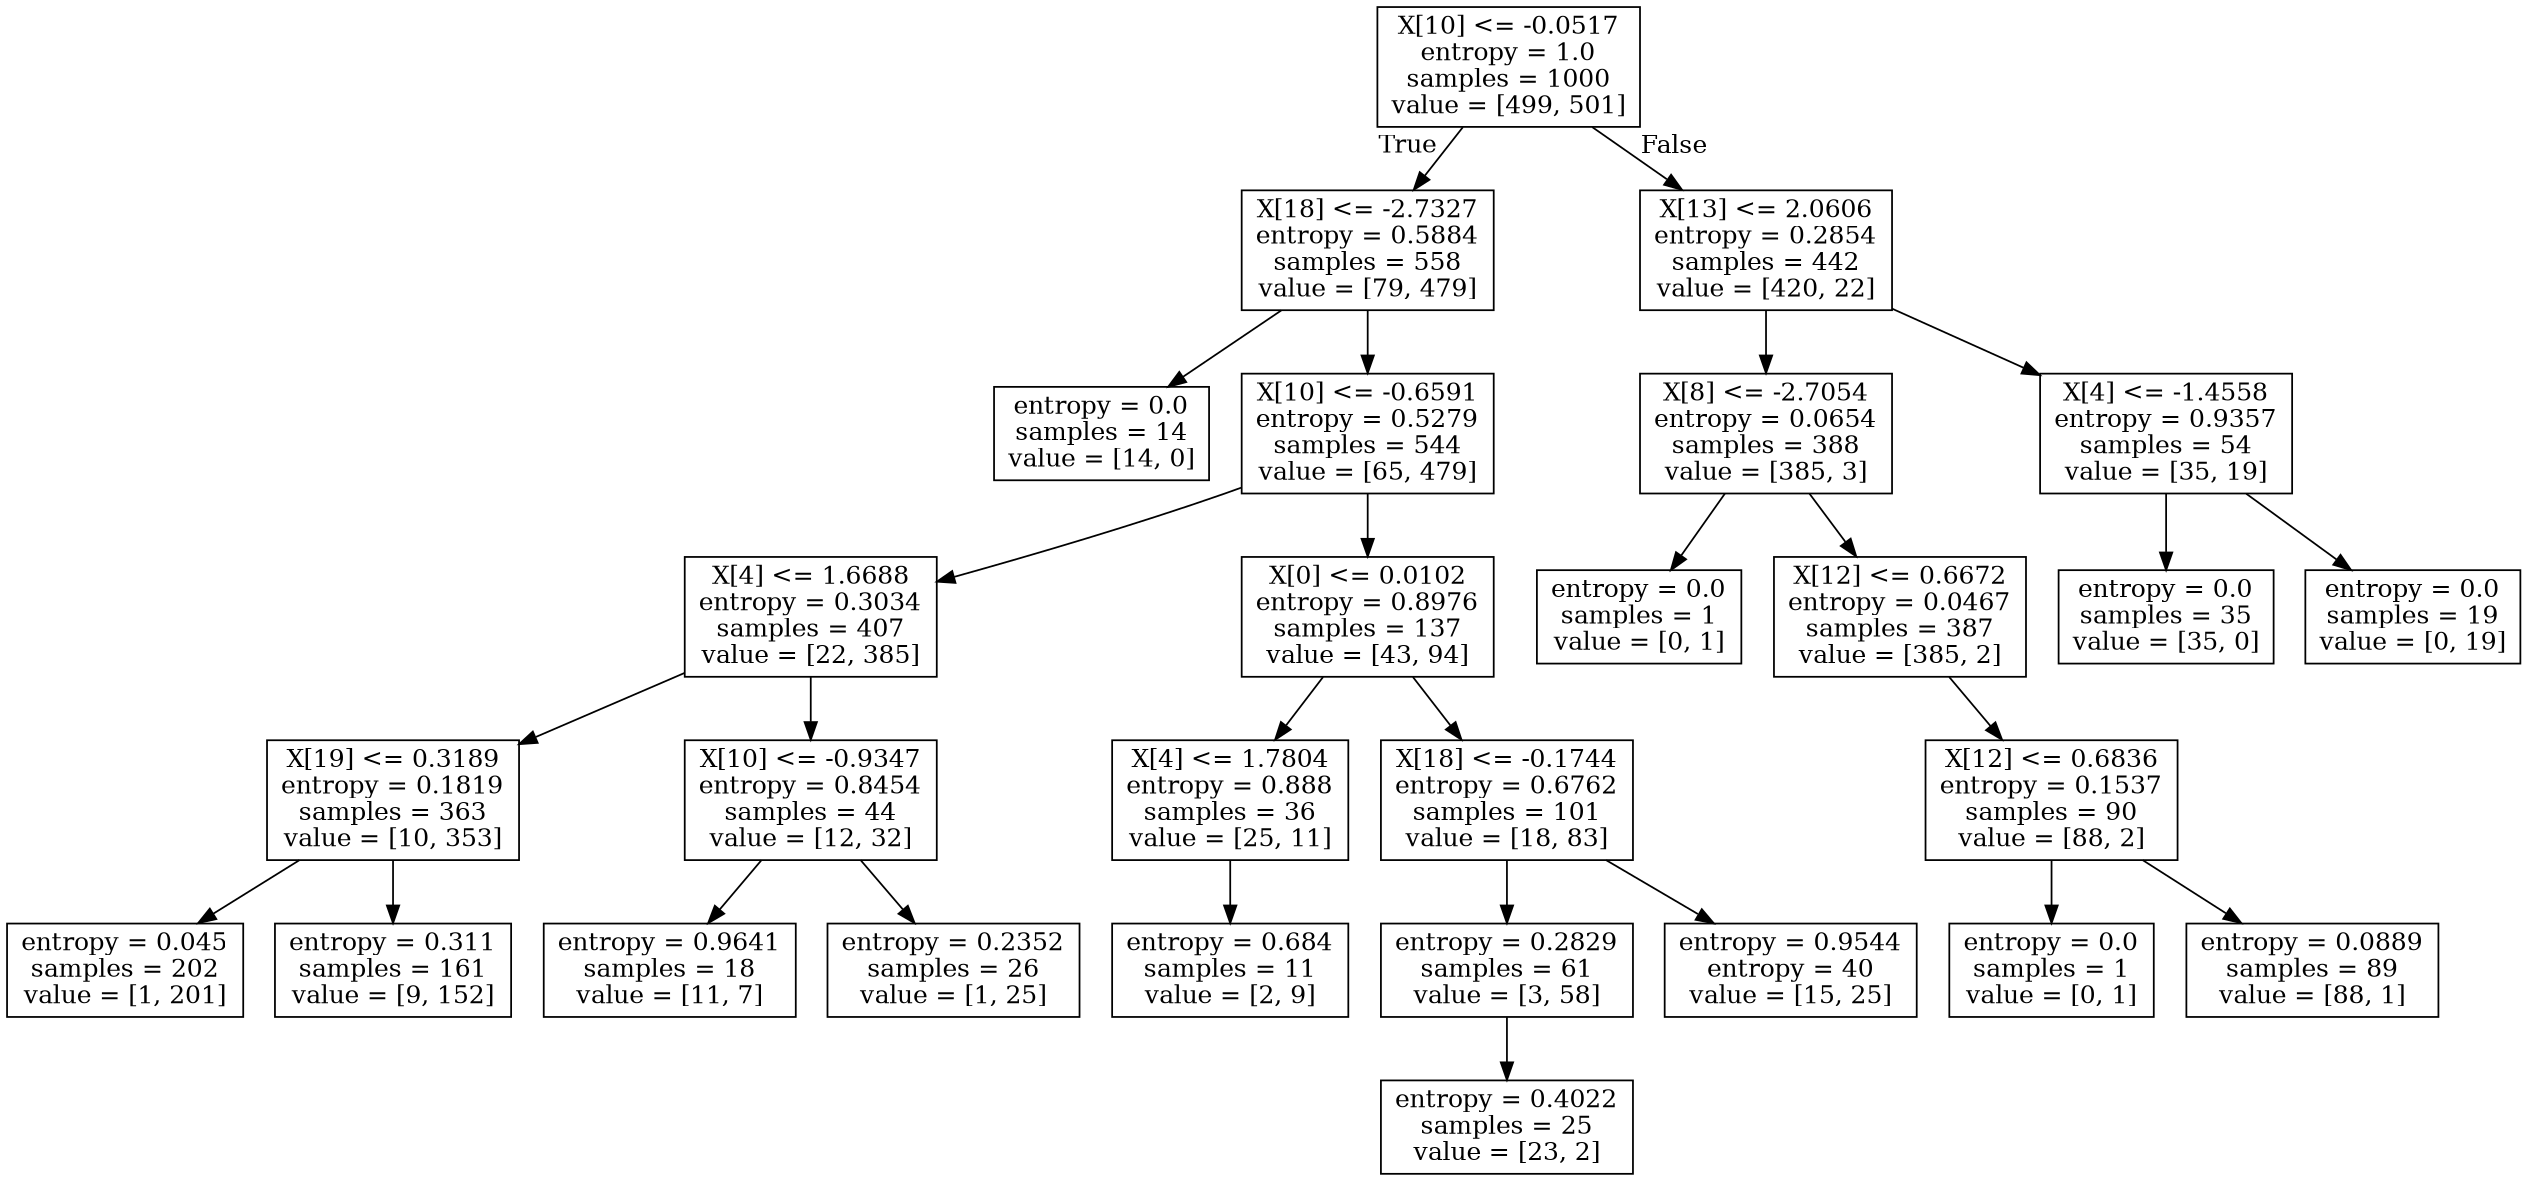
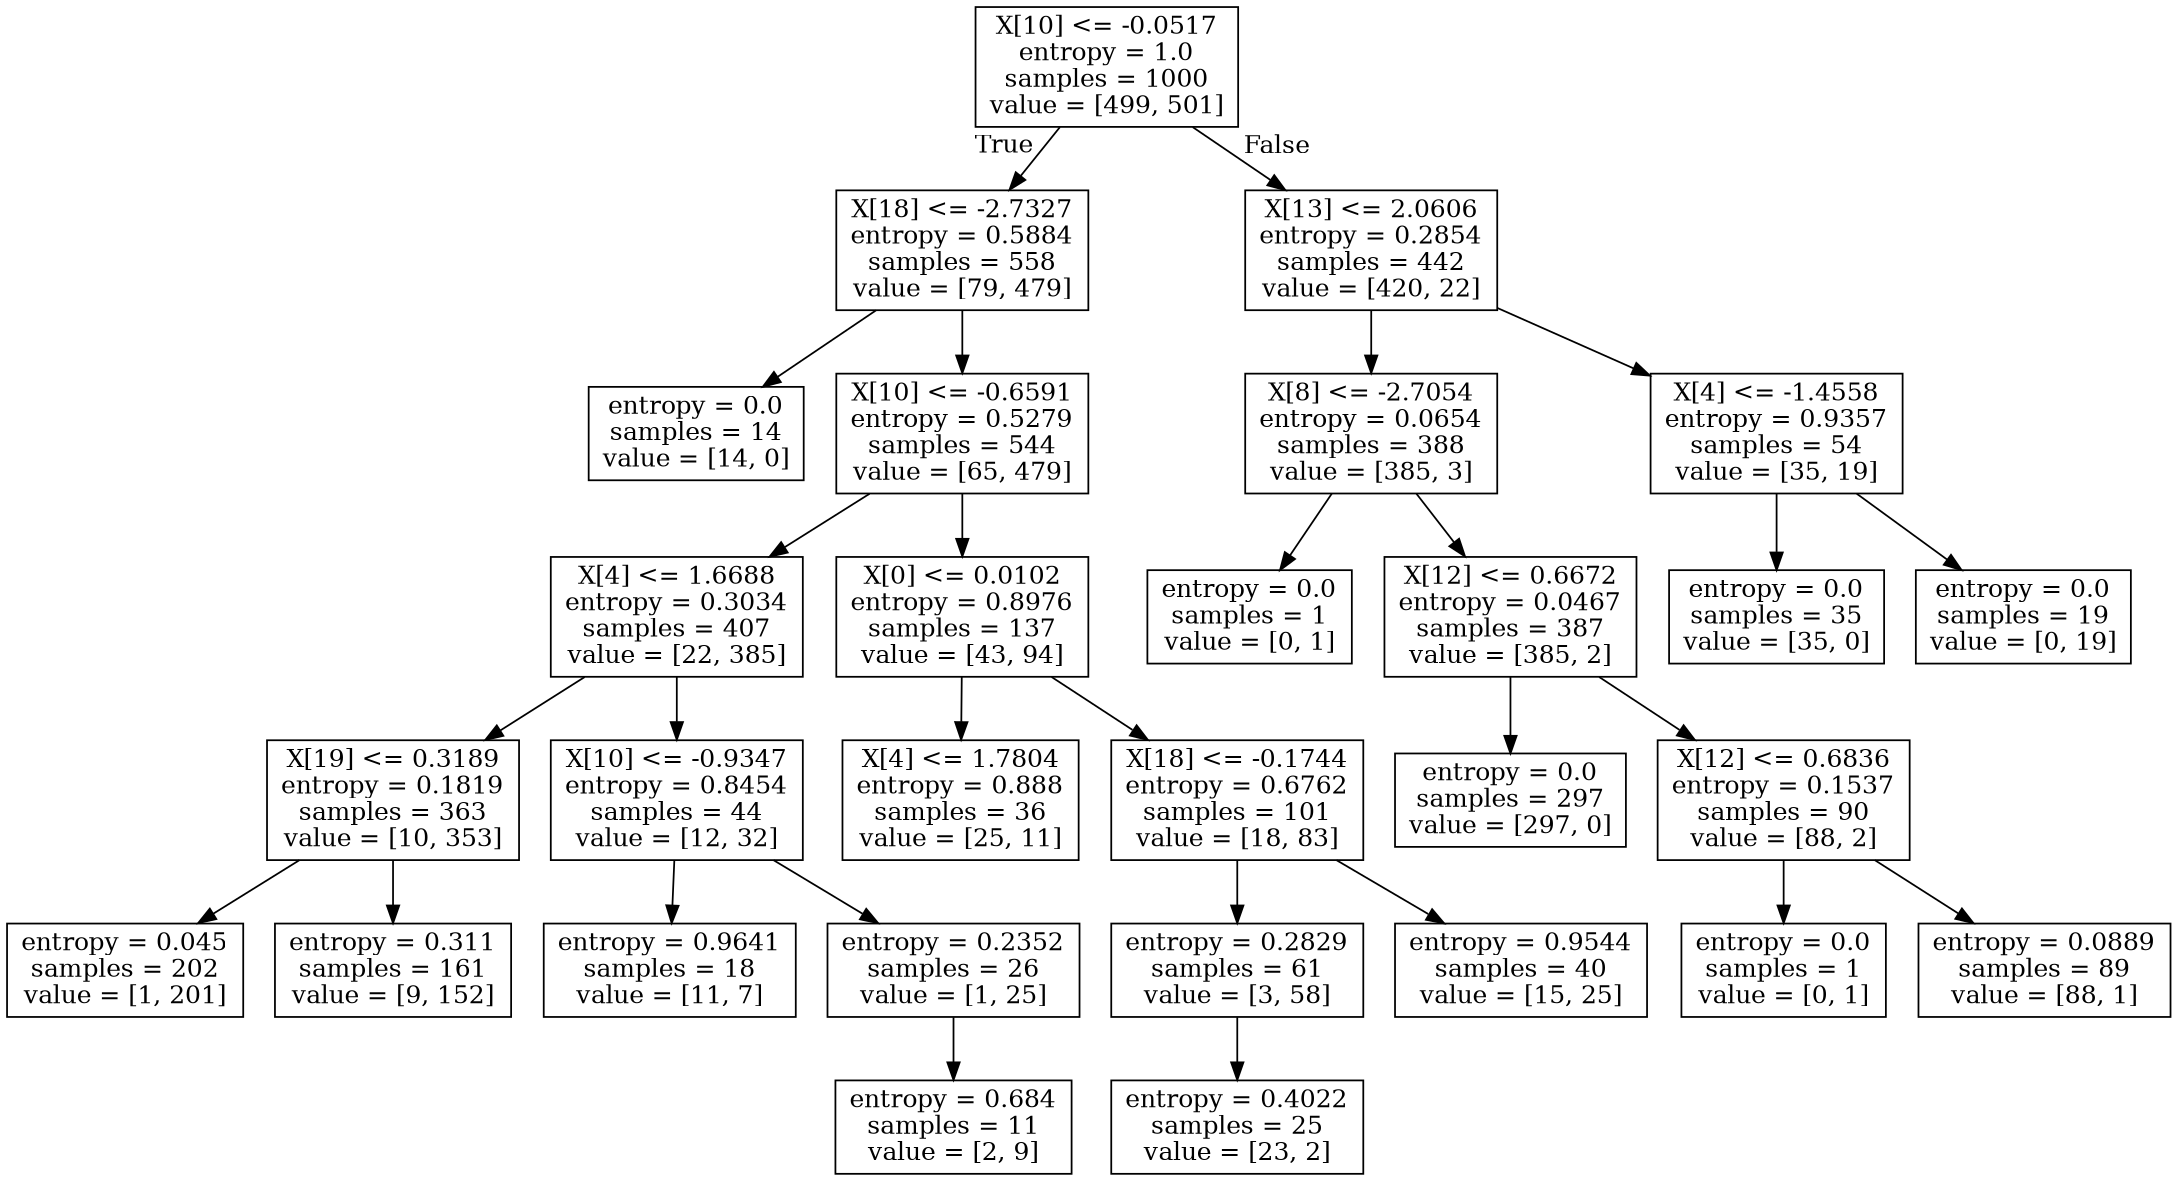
node "entropy = 0.0 samples = 297 value = [297, 0]": added
edge "X[4] <= 1.7804 entropy = 0.888 samples = 36 value = [25, 11]" -> "entropy = 0.684 samples = 11 value = [2, 9]": now "entropy = 0.2352 samples = 26 value = [1, 25]" -> "entropy = 0.684 samples = 11 value = [2, 9]"
node "entropy = 0.9544 entropy = 40 value = [15, 25]": label "entropy = 0.9544 entropy = 40 value = [15, 25]" -> "entropy = 0.9544 samples = 40 value = [15, 25]"
